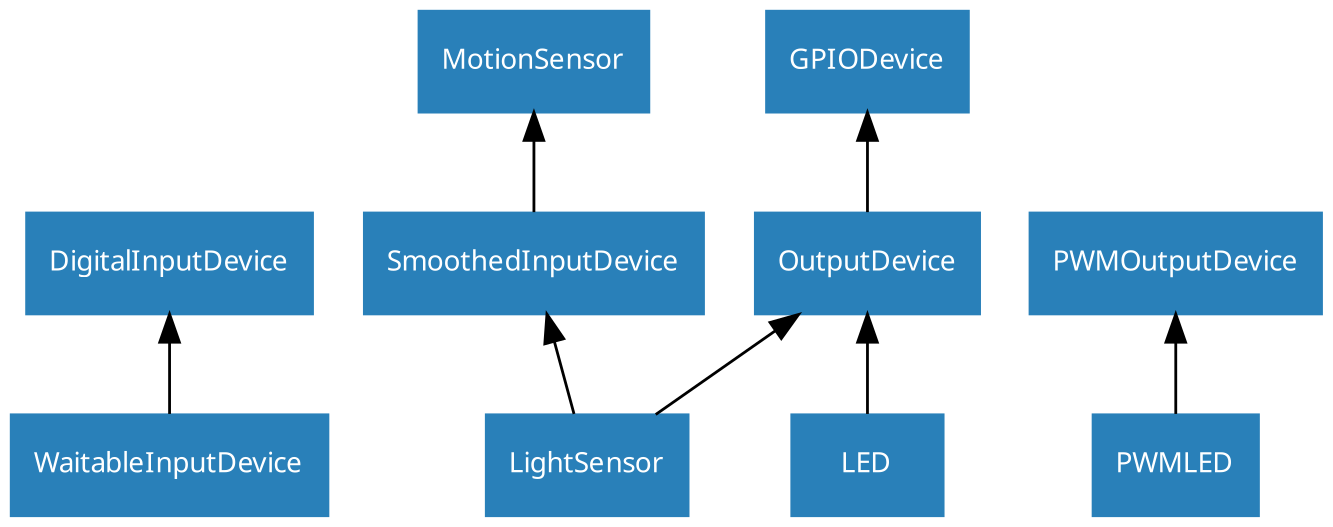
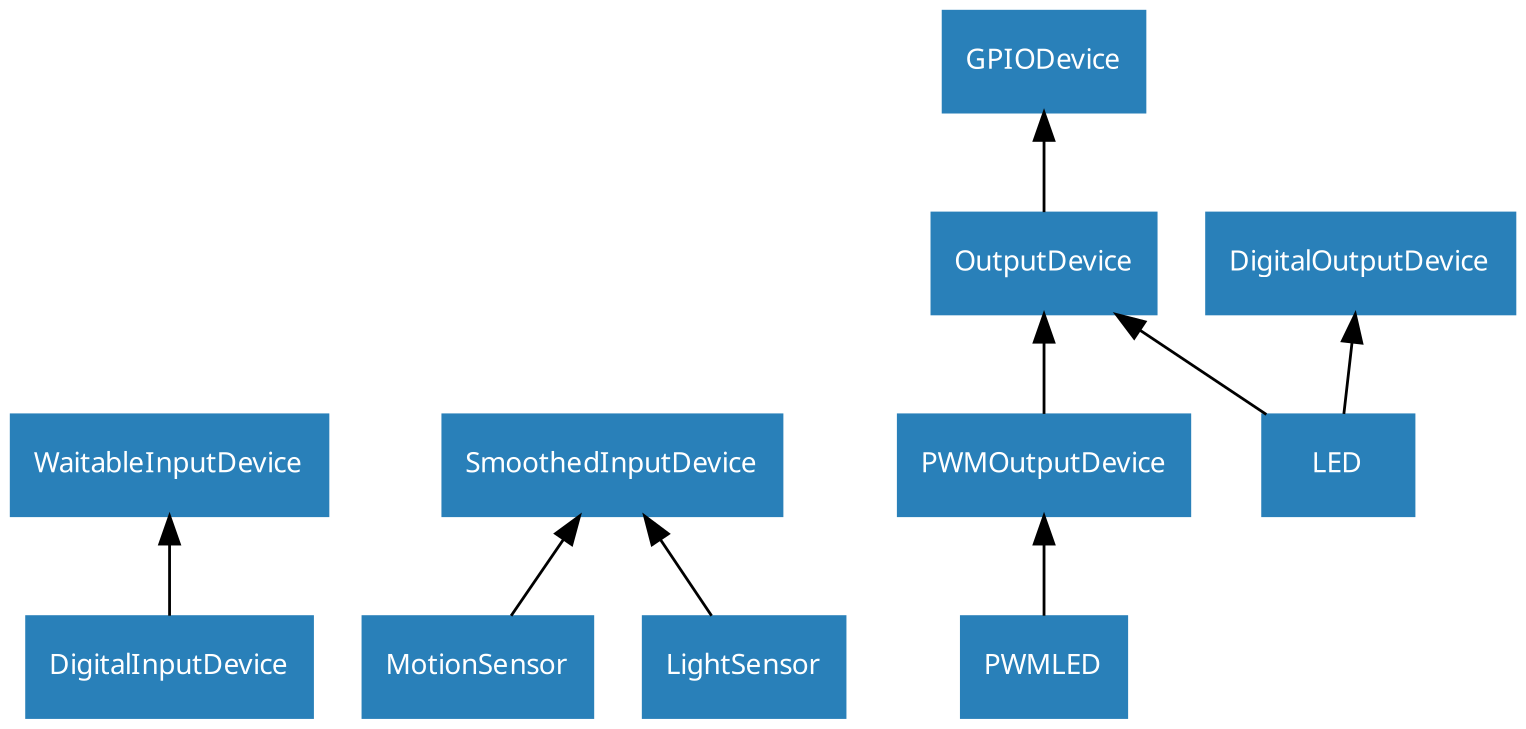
edge "SmoothedInputDevice" -> "MotionSensor": reversed
node "DigitalOutputDevice": added
edge "LightSensor" -> "OutputDevice": now "PWMOutputDevice" -> "OutputDevice"
edge "WaitableInputDevice" -> "DigitalInputDevice": reversed
